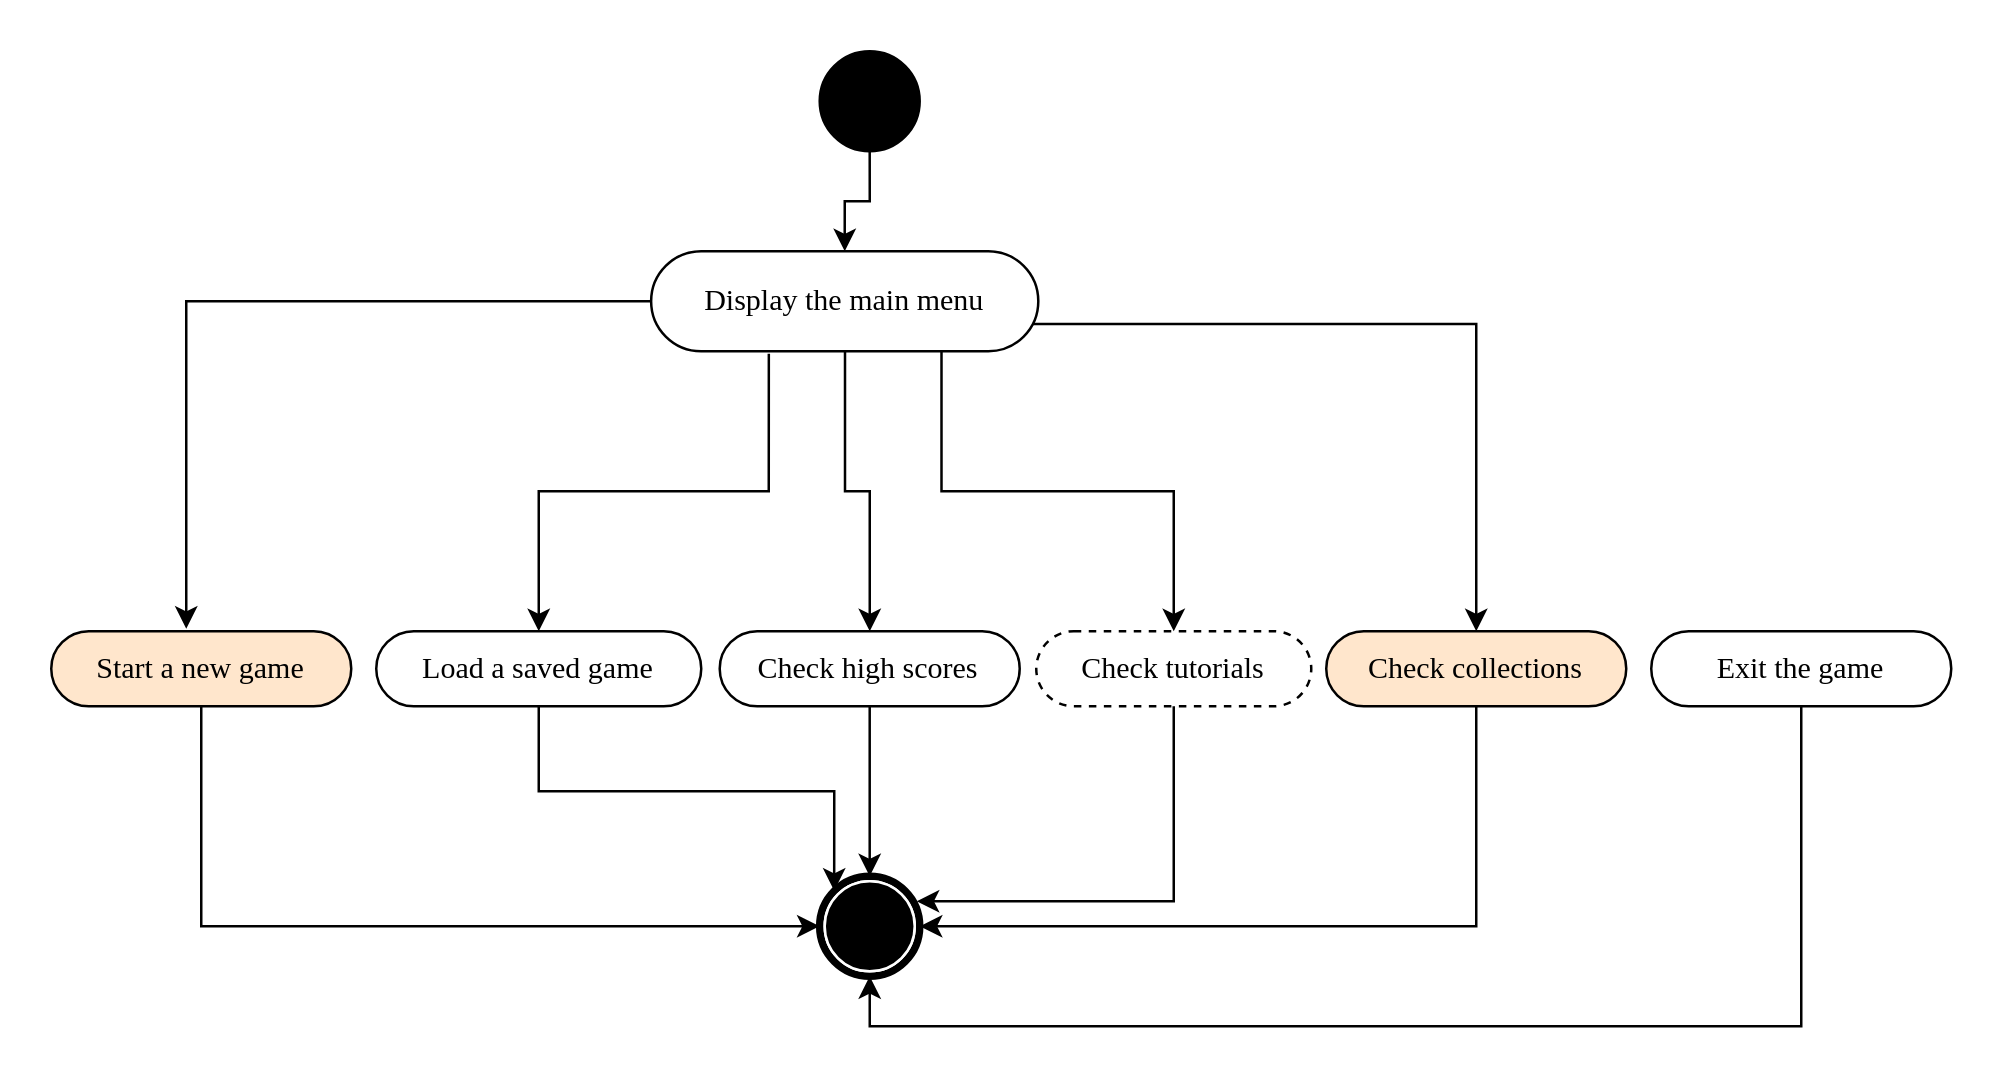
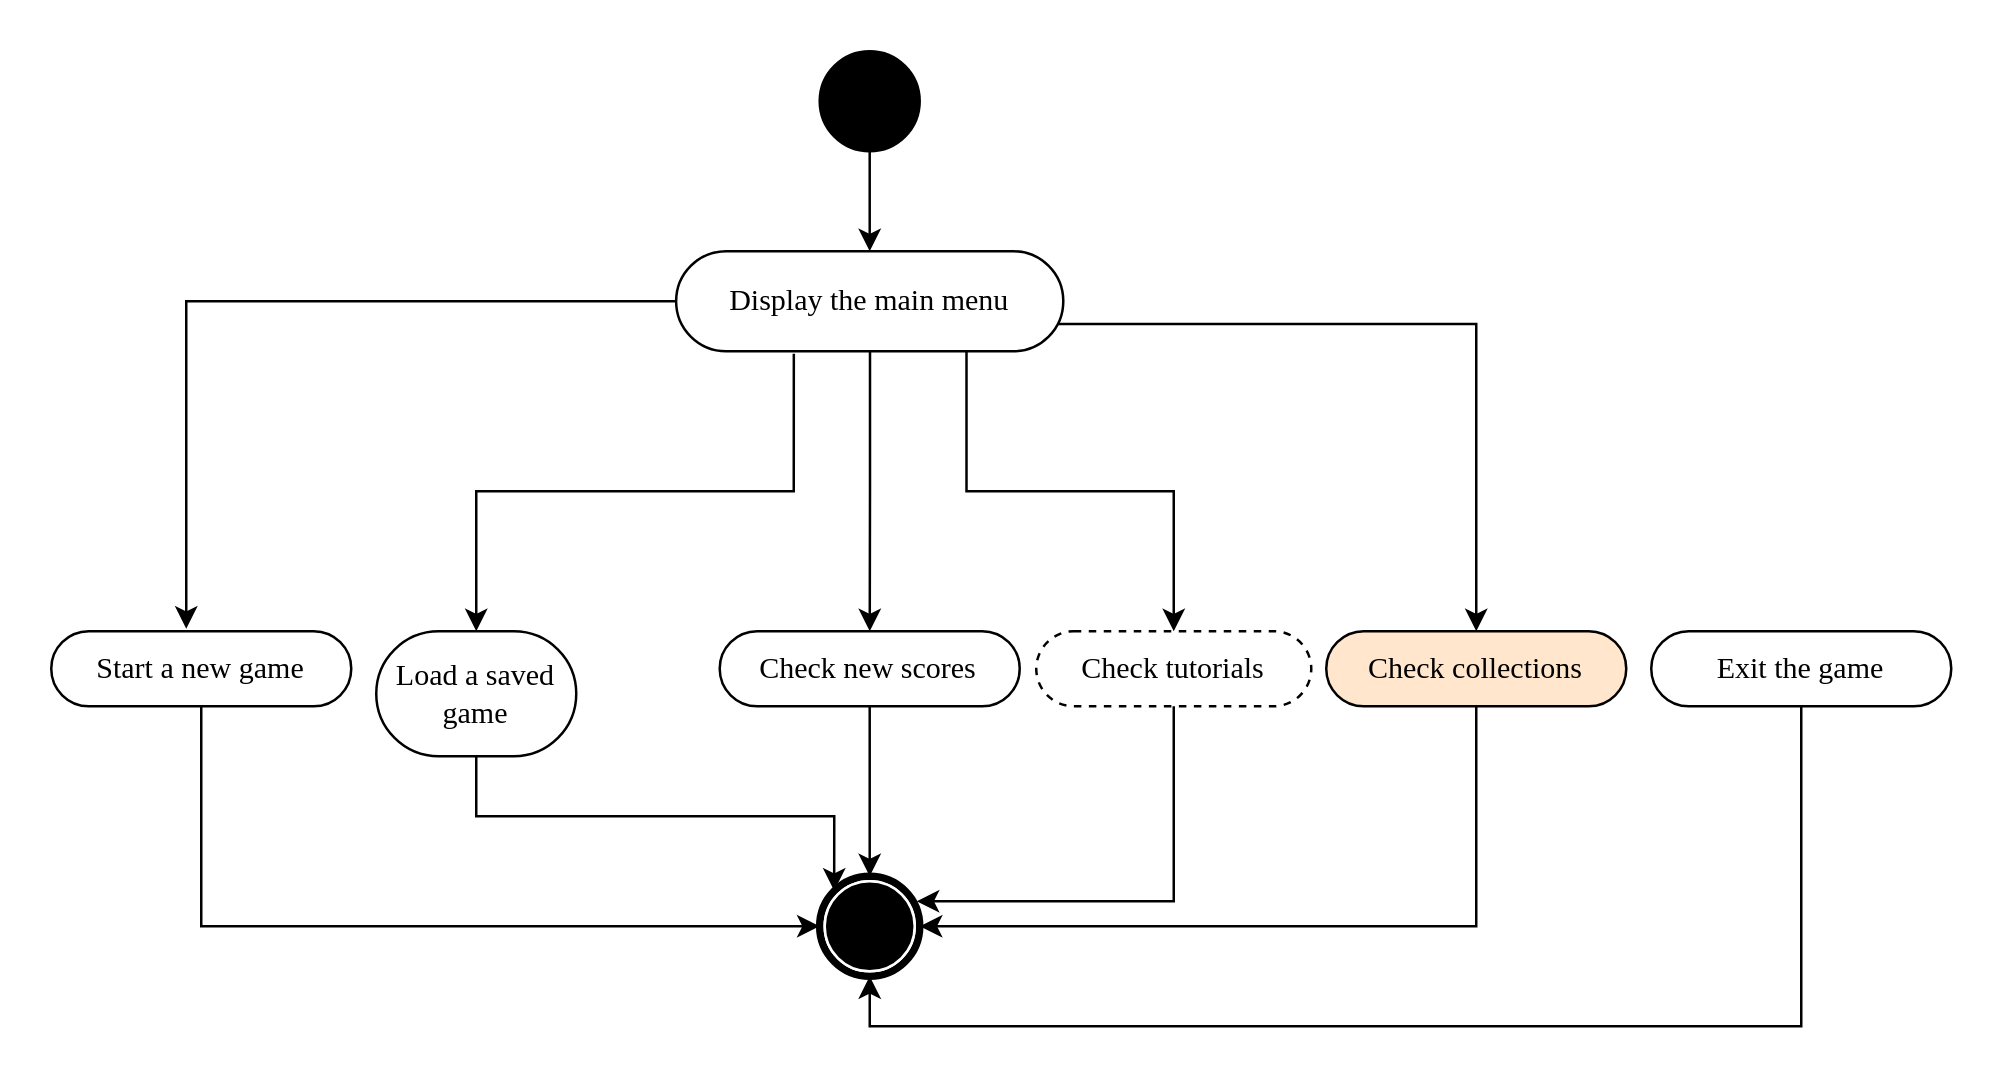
node "Display the main menu": moved (845, 301) -> (870, 301)
node "Start a new game": fillcolor #ffe6cc -> #ffffff
node "Load a saved game": size 325x75 -> 200x125
node "Check high scores": label "Check high scores" -> "Check new scores"
